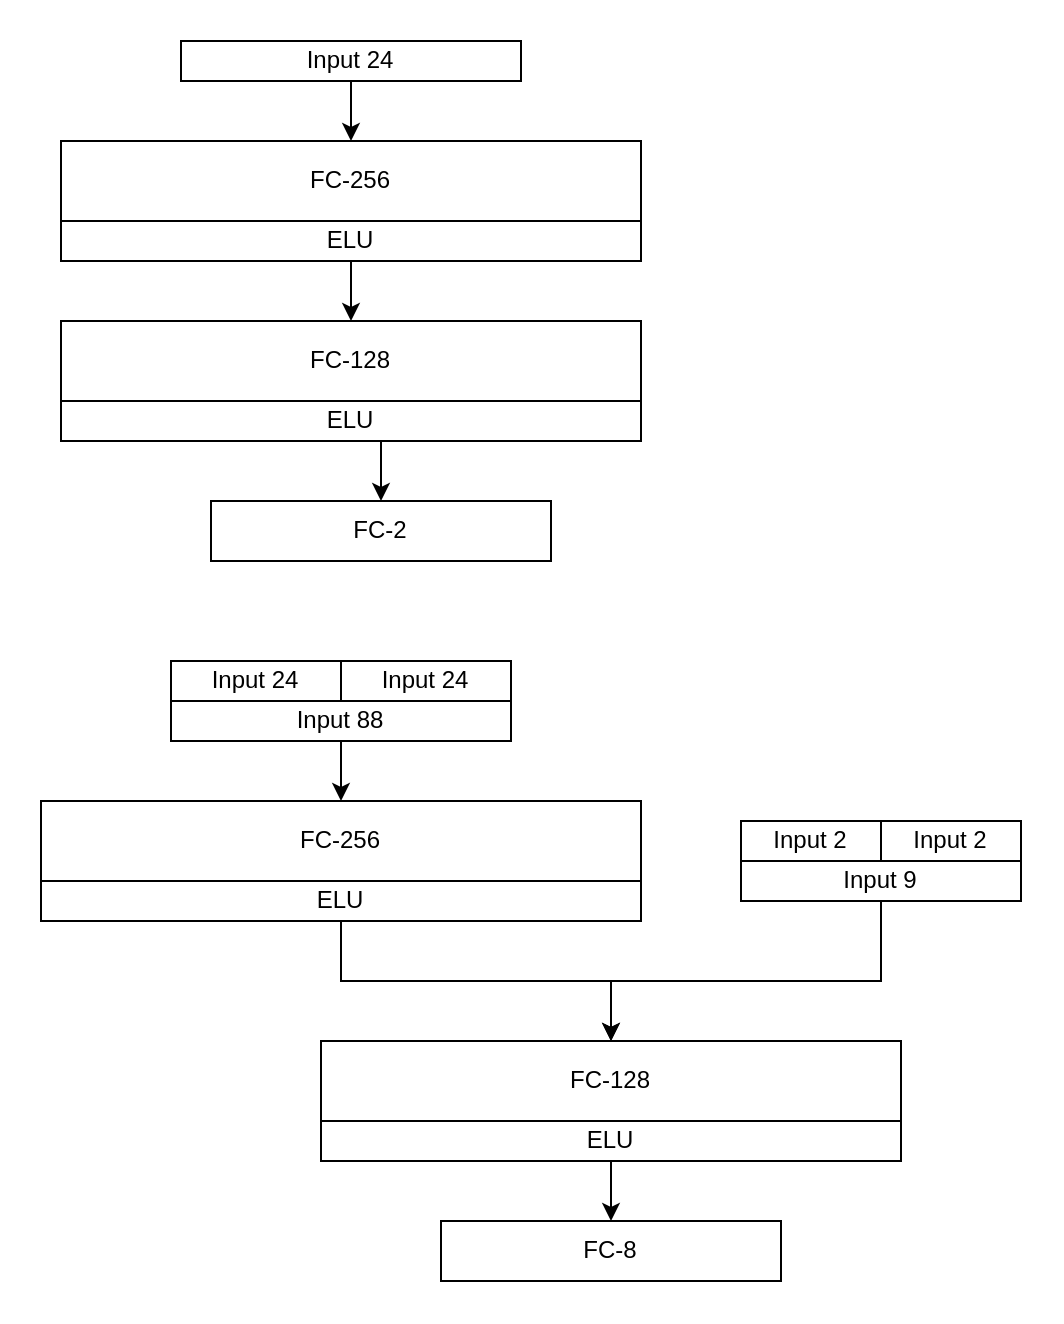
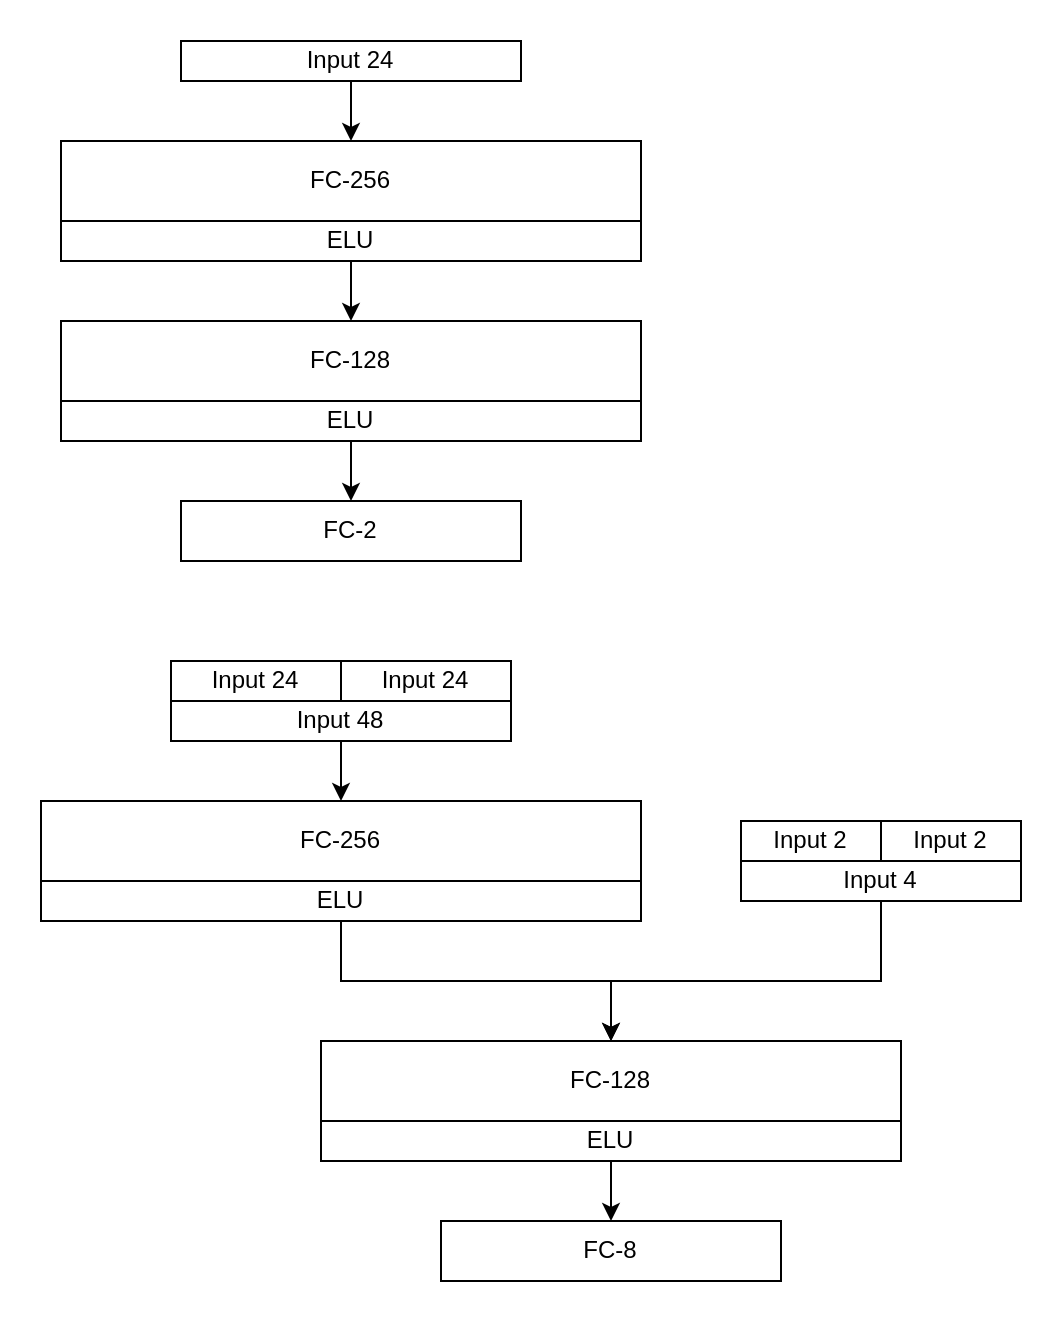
node "FC-2": moved (381, 531) -> (351, 531)
node "Input 88": label "Input 88" -> "Input 48"
node "Input 9": label "Input 9" -> "Input 4"
